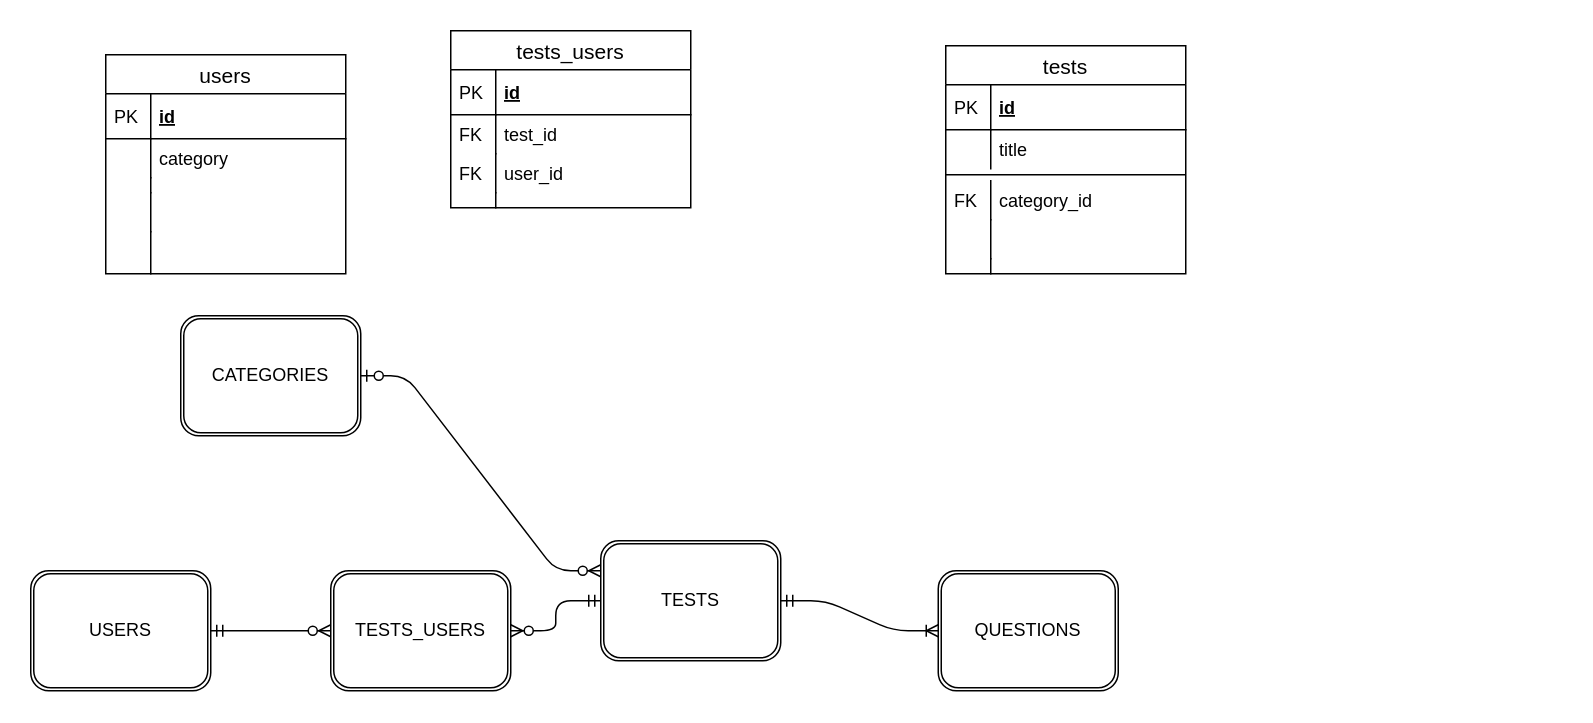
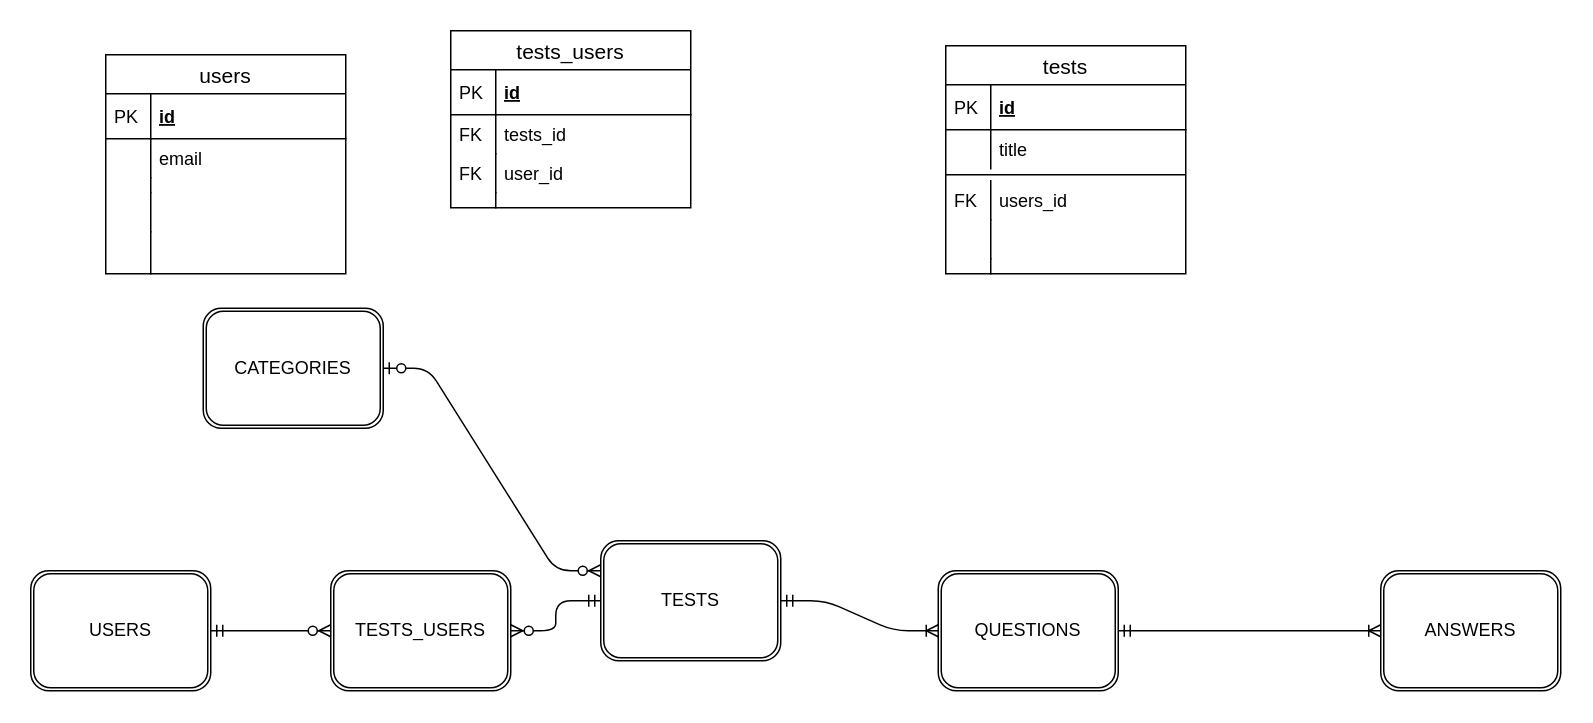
node "test_id": label "test_id" -> "tests_id"
node "category": label "category" -> "email"
node "category_id": label "category_id" -> "users_id"
node "CATEGORIES": moved (271, 376) -> (293, 368)
edge "QUESTIONS" -- "ANSWERS": added
node "ANSWERS": added
